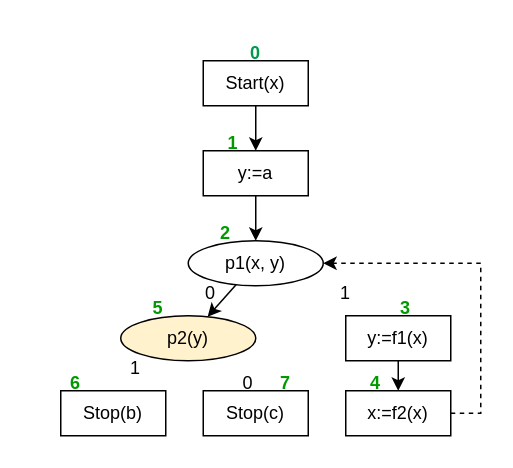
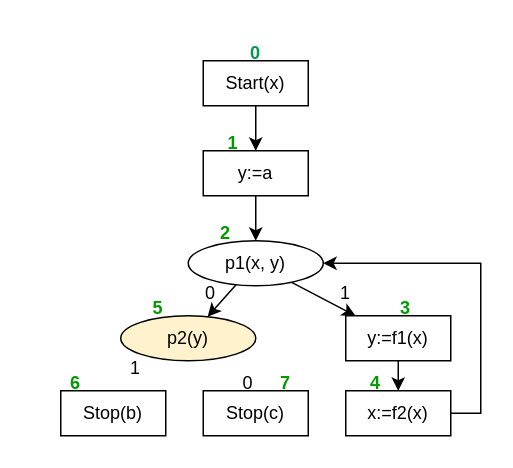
edge "x:=f2(x)" -> "p1(x, y)": style dashed -> solid
edge "p1(x, y)" -> "y:=f1(x)": added
